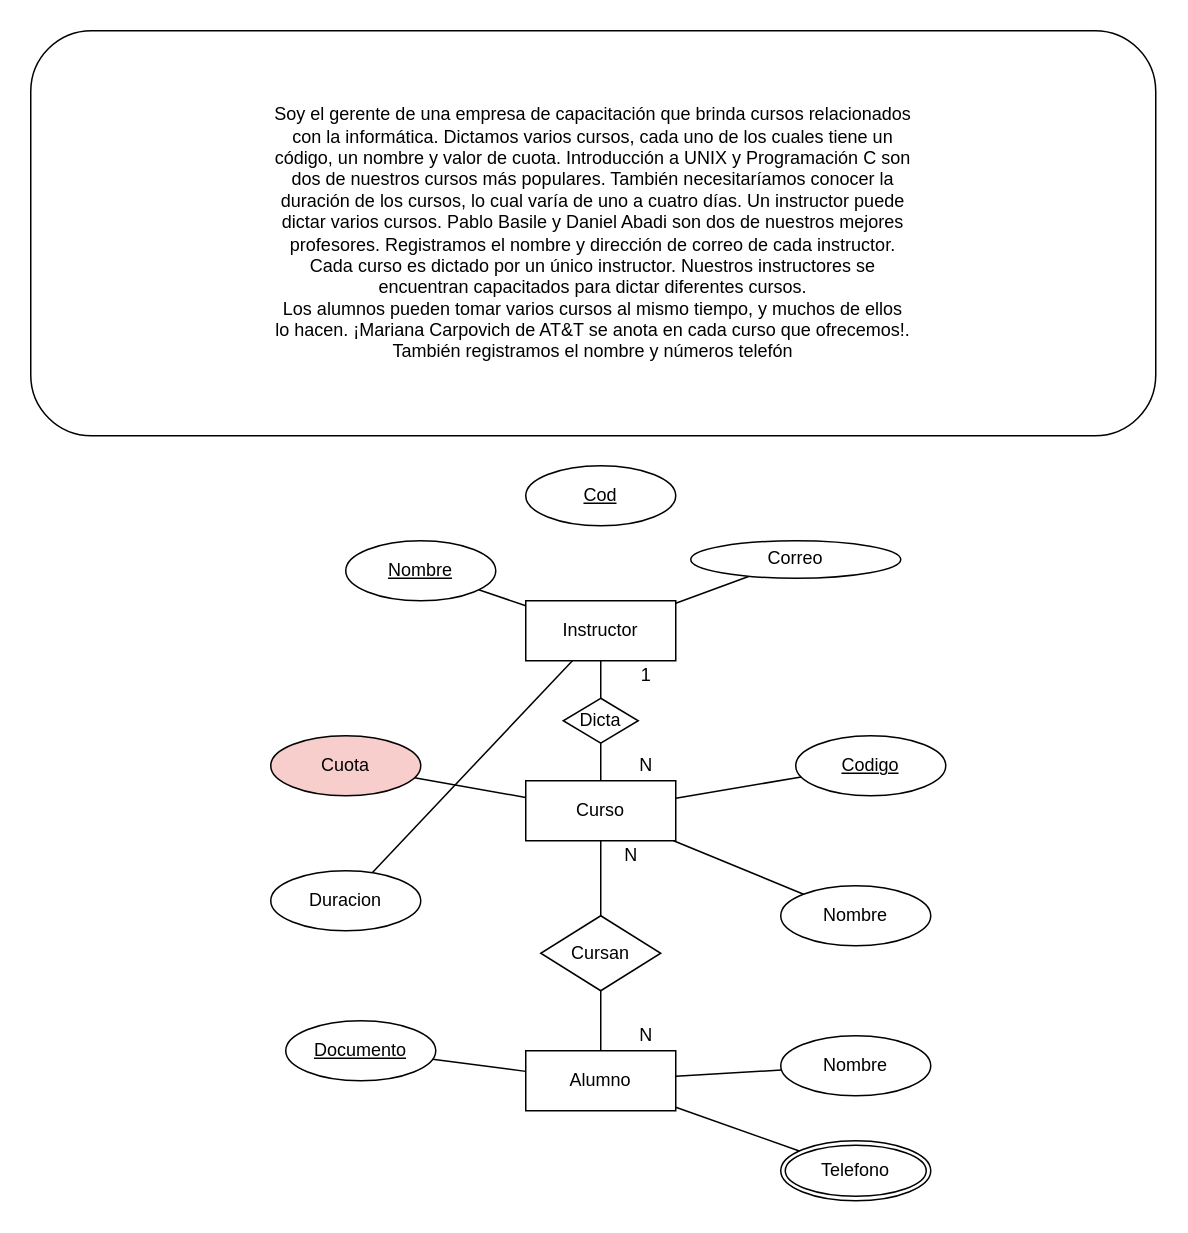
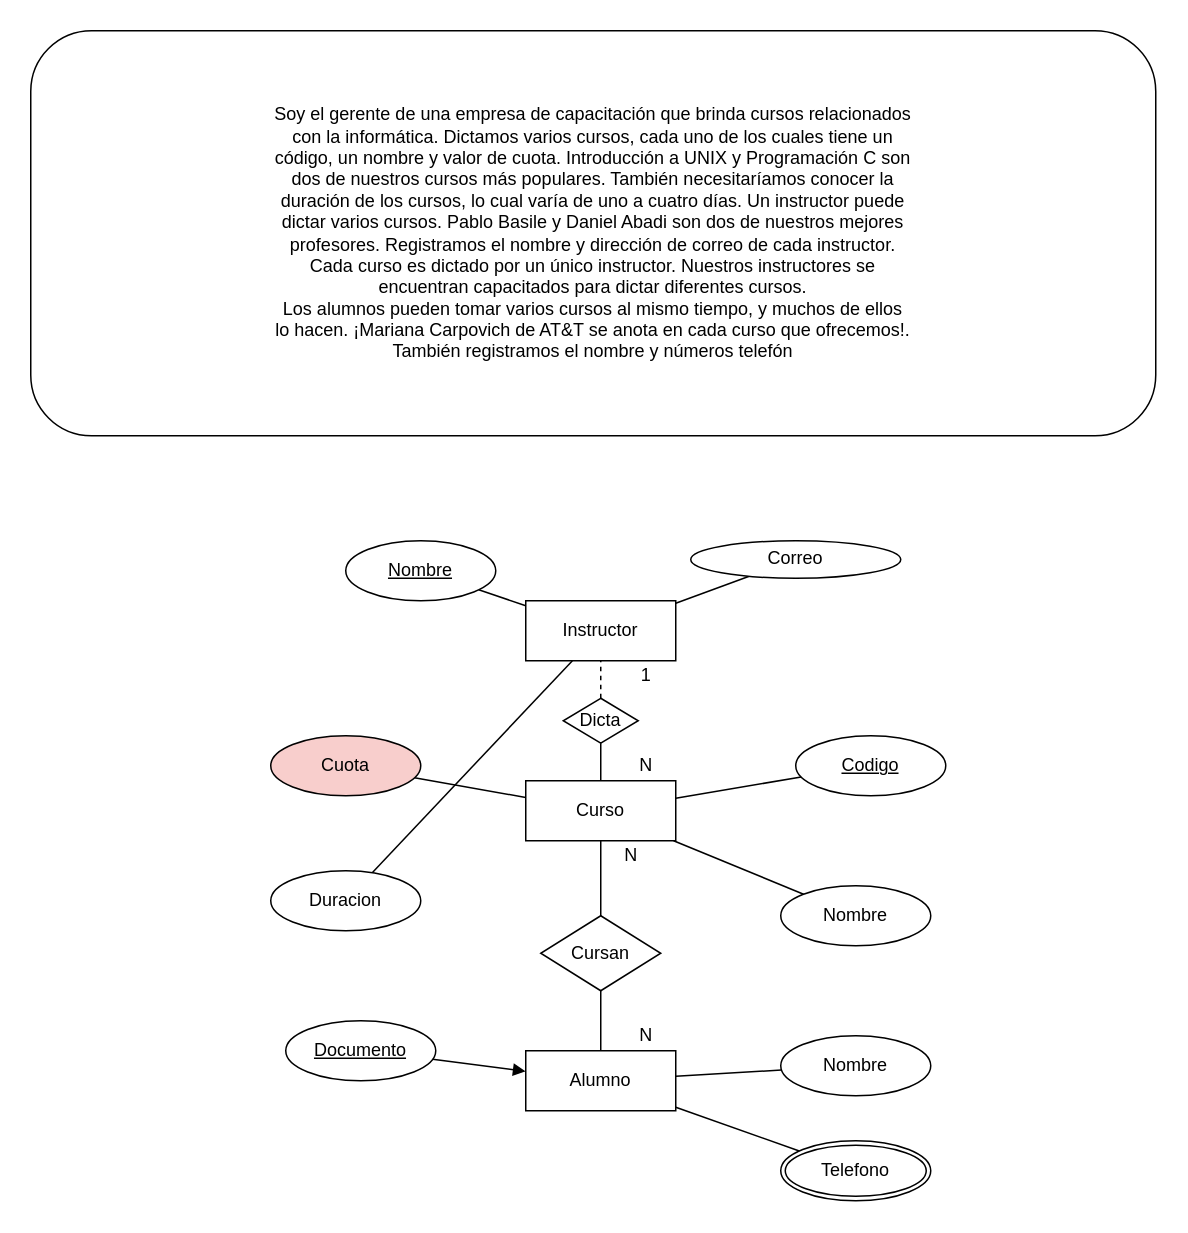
node "Cod": removed
edge "Instructor" -- "Dicta": style solid -> dashed
edge "Documento" -- "Alumno": arrowhead none -> block
